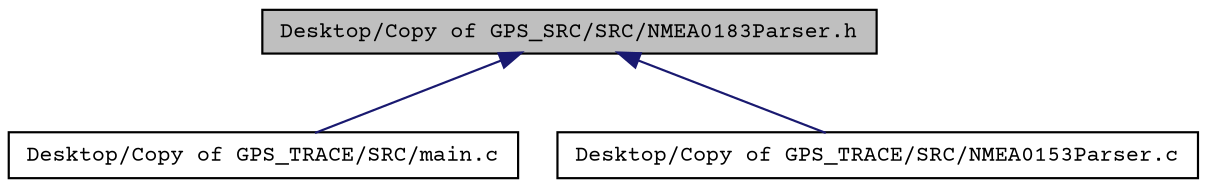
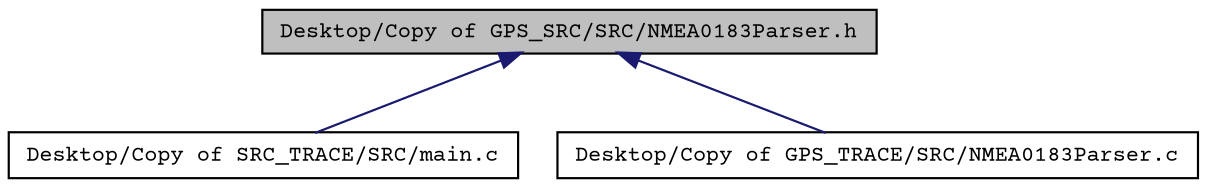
node "Desktop/Copy of GPS_TRACE/SRC/main.c": label "Desktop/Copy of GPS_TRACE/SRC/main.c" -> "Desktop/Copy of SRC_TRACE/SRC/main.c"
node "Desktop/Copy of GPS_TRACE/SRC/NMEA0153Parser.c": label "Desktop/Copy of GPS_TRACE/SRC/NMEA0153Parser.c" -> "Desktop/Copy of GPS_TRACE/SRC/NMEA0183Parser.c"
